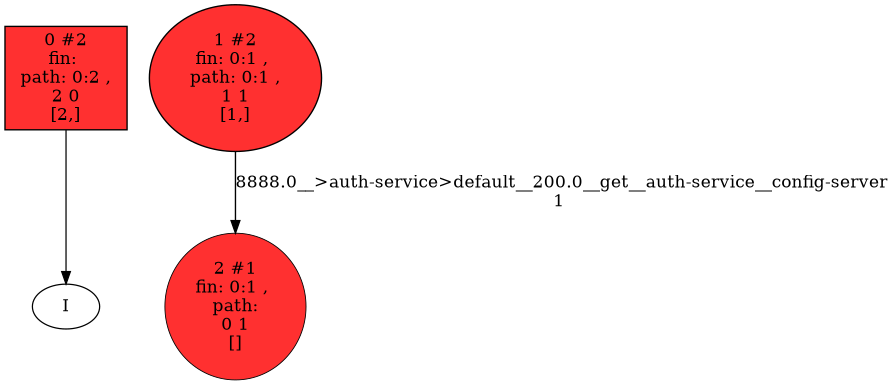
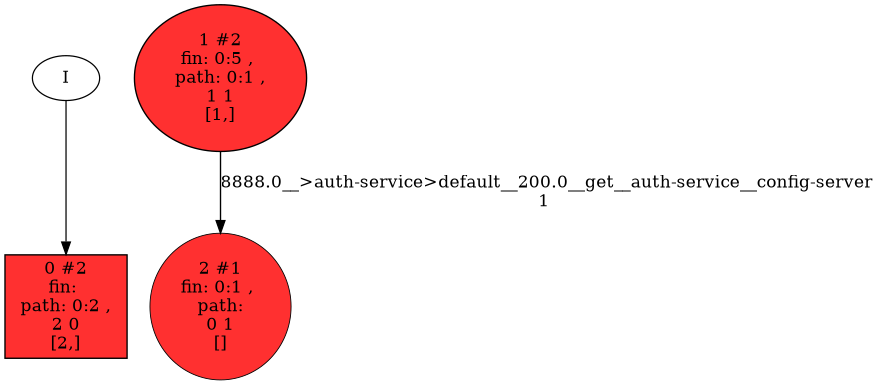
node "1 #2 fin: 0:1 , path: 0:1 , 1 1 [1,]": label "1 #2 fin: 0:1 , path: 0:1 , 1 1 [1,]" -> "1 #2 fin: 0:5 , path: 0:1 , 1 1 [1,]"
edge "0 #2 fin: path: 0:2 , 2 0 [2,]" -> "I": reversed
